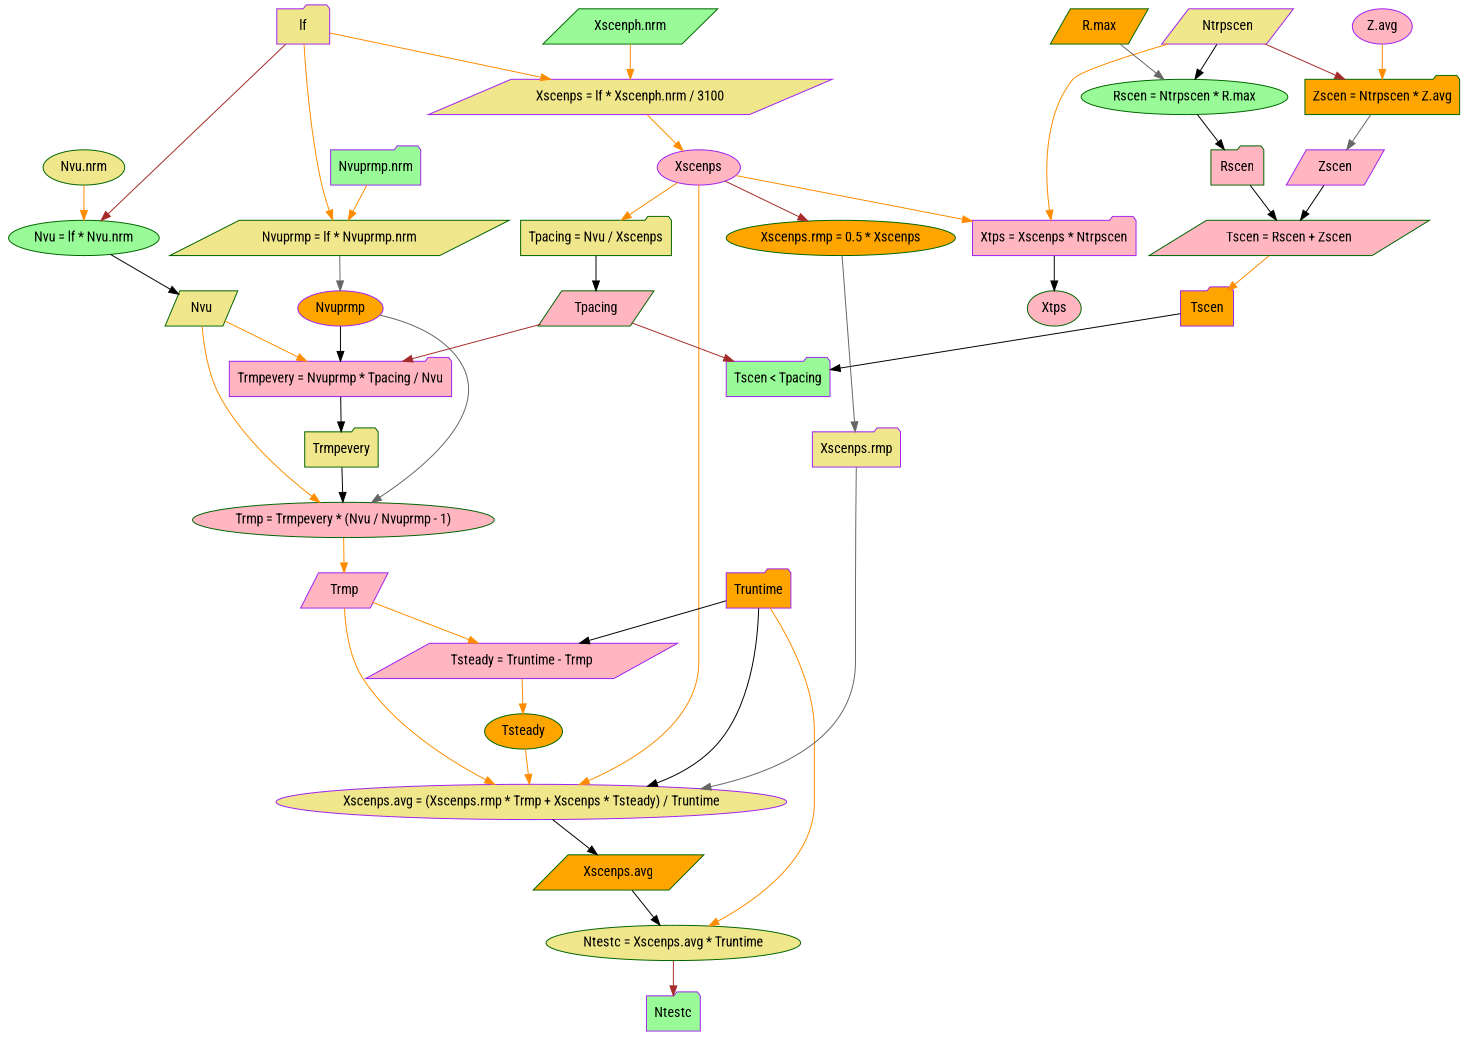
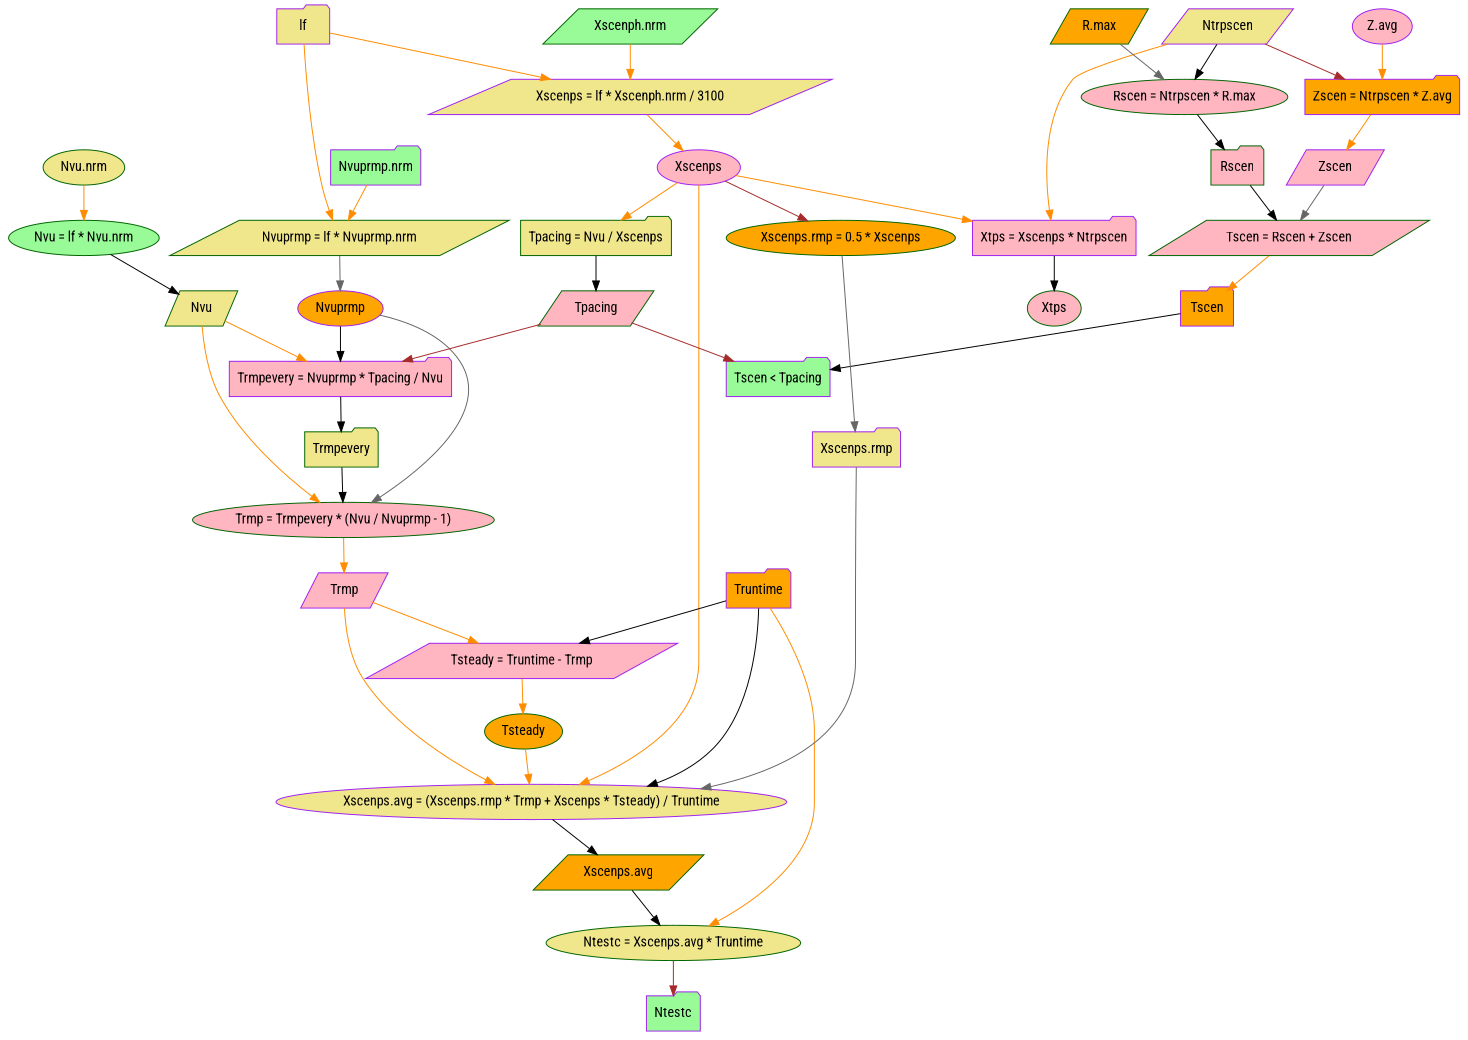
node "Rscen = Ntrpscen * R.max": fillcolor palegreen -> lightpink
node "Zscen = Ntrpscen * Z.avg": color darkgreen -> purple
edge "Zscen = Ntrpscen * Z.avg" -> "Zscen": color gray40 -> darkorange
edge "lf" -> "Nvu = lf * Nvu.nrm": removed
edge "Zscen" -> "Tscen = Rscen + Zscen": color black -> gray40
